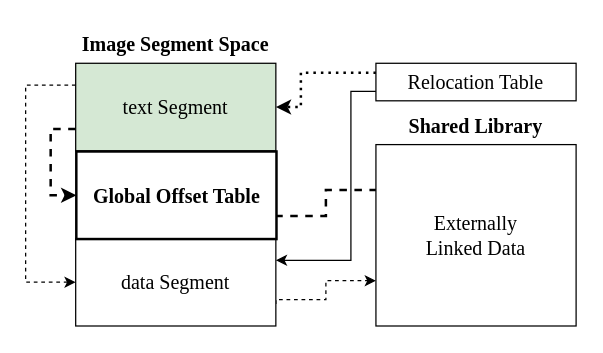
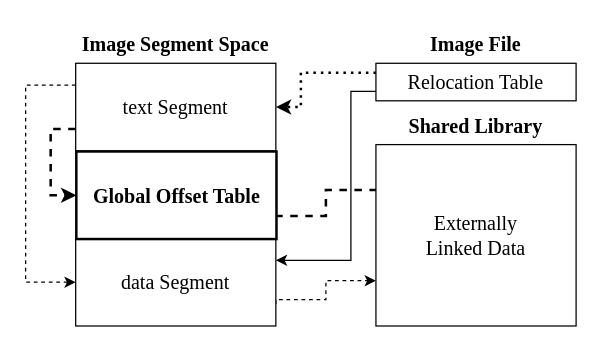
node "Image File": added
node "text Segment": fillcolor #d5e8d4 -> #ffffff
